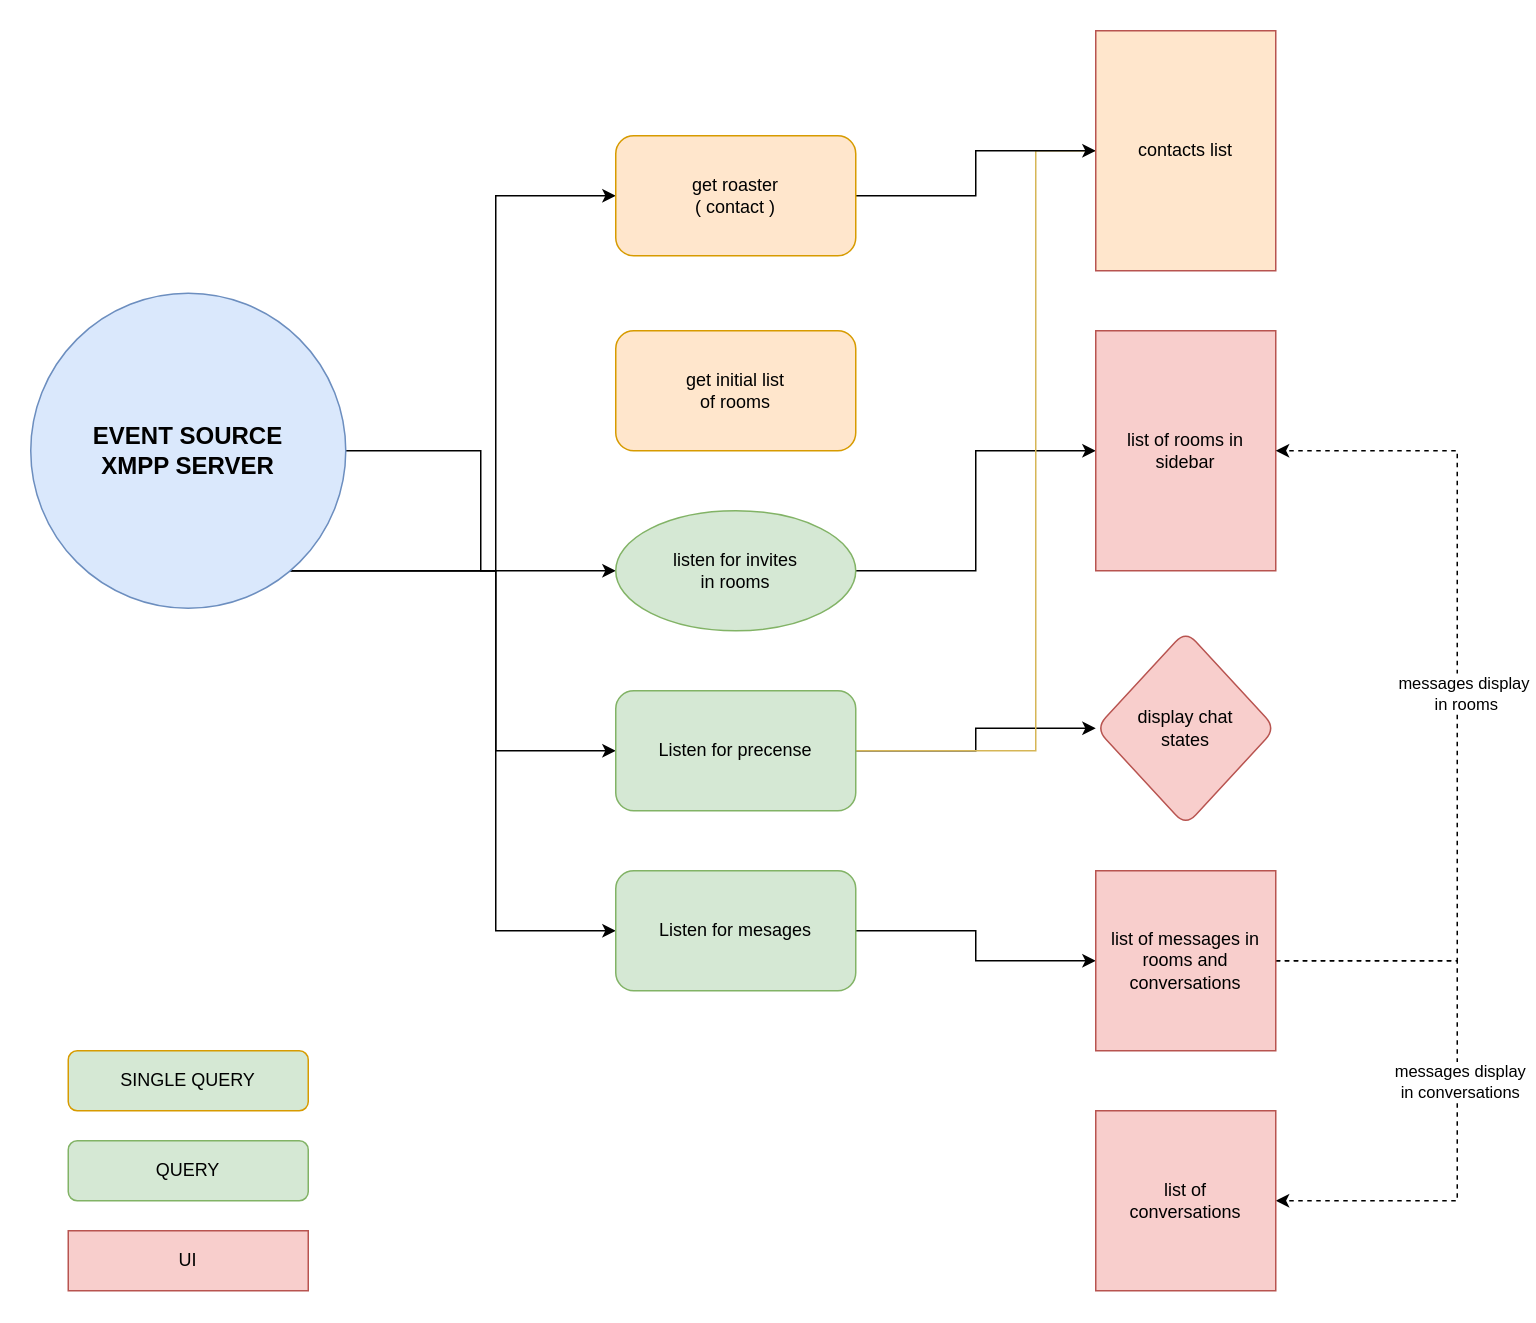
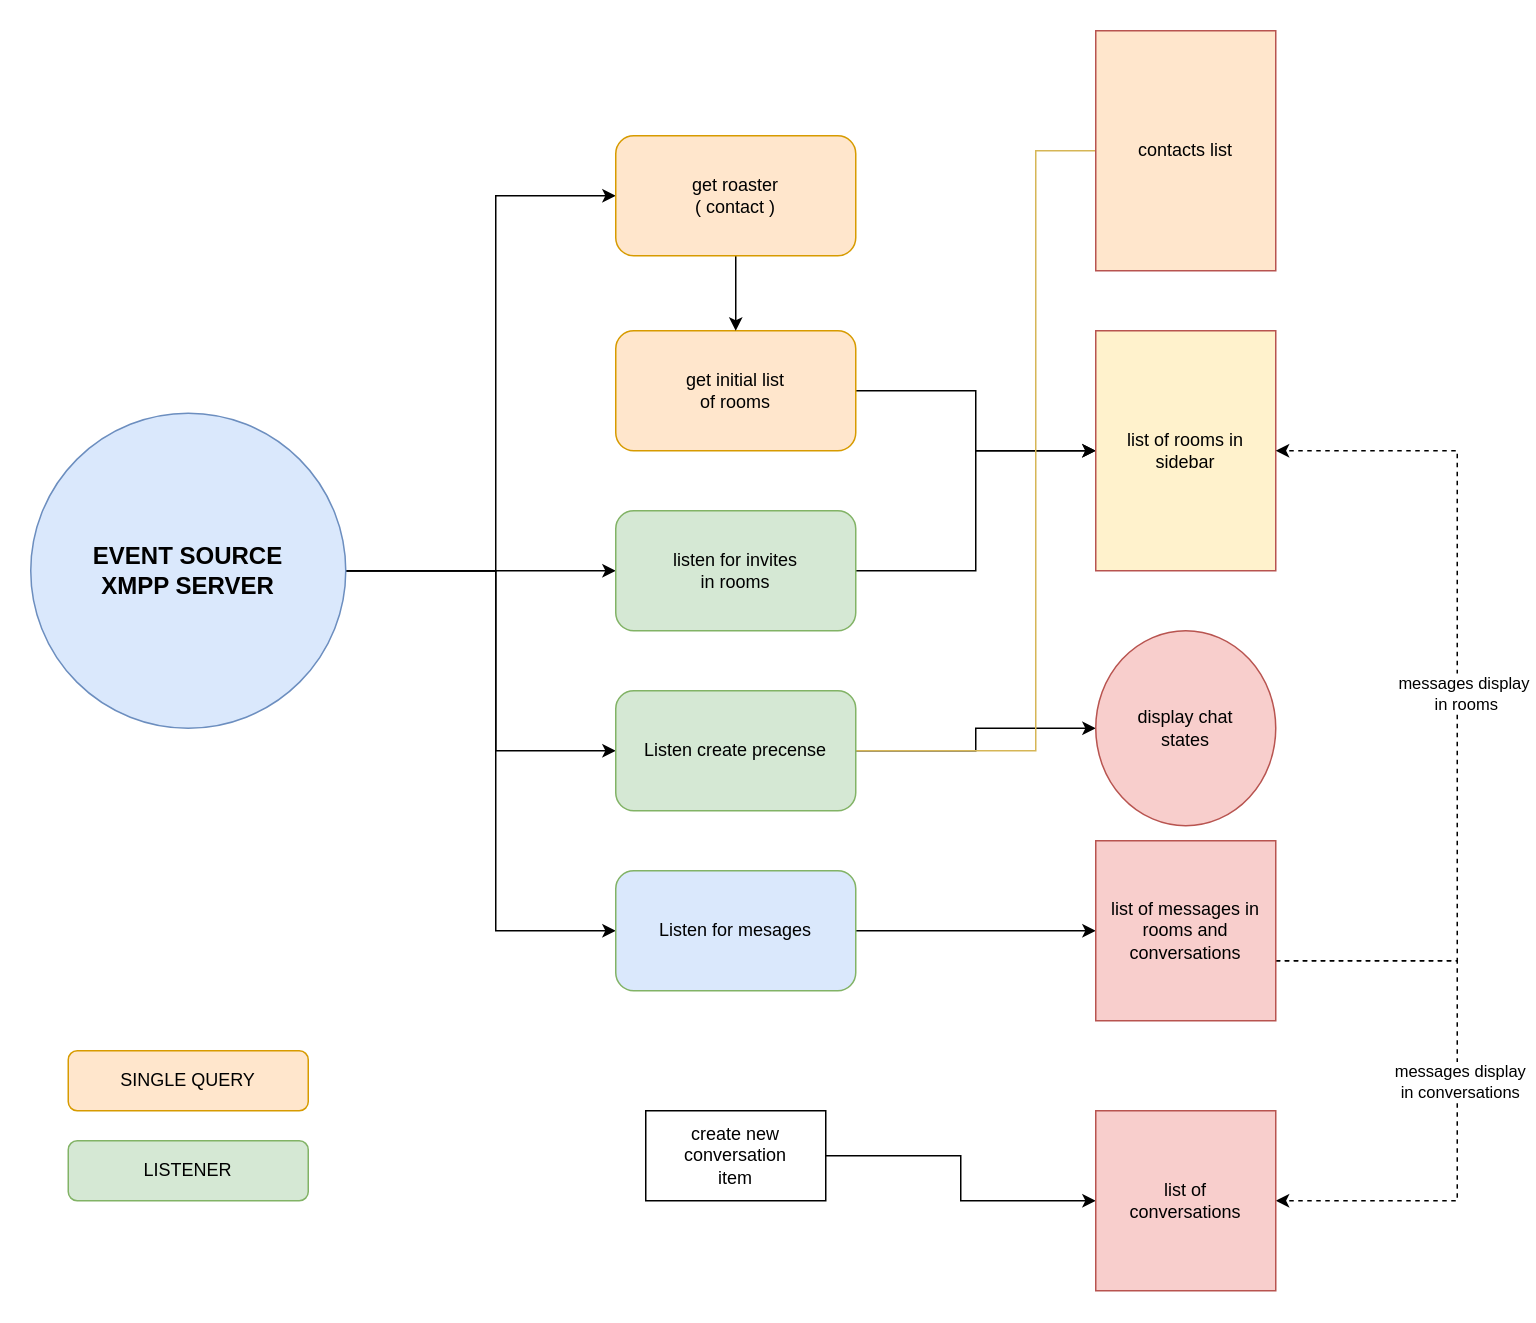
edge "get roaster ( contact )" -> "contacts list": now "get roaster ( contact )" -> "get initial list of rooms"
edge "get initial list of rooms" -> "list of rooms in sidebar": added
node "EVENT SOURCE XMPP SERVER": moved (188, 451) -> (188, 571)
node "list of rooms in sidebar": fillcolor #f8cecc -> #fff2cc
node "listen for invites in rooms": shape ellipse -> rounded rectangle
node "display chat states": shape diamond -> ellipse
node "Listen for precense": label "Listen for precense" -> "Listen create precense"
node "Listen for mesages": fillcolor #d5e8d4 -> #dae8fc
node "list of messages in rooms and conversations": moved (1186, 961) -> (1186, 931)
node "SINGLE QUERY": fillcolor #d5e8d4 -> #ffe6cc
node "create new conversation item": added
node "QUERY": label "QUERY" -> "LISTENER"
edge "create new conversation item" -> "list of conversations": added
node "UI": removed
